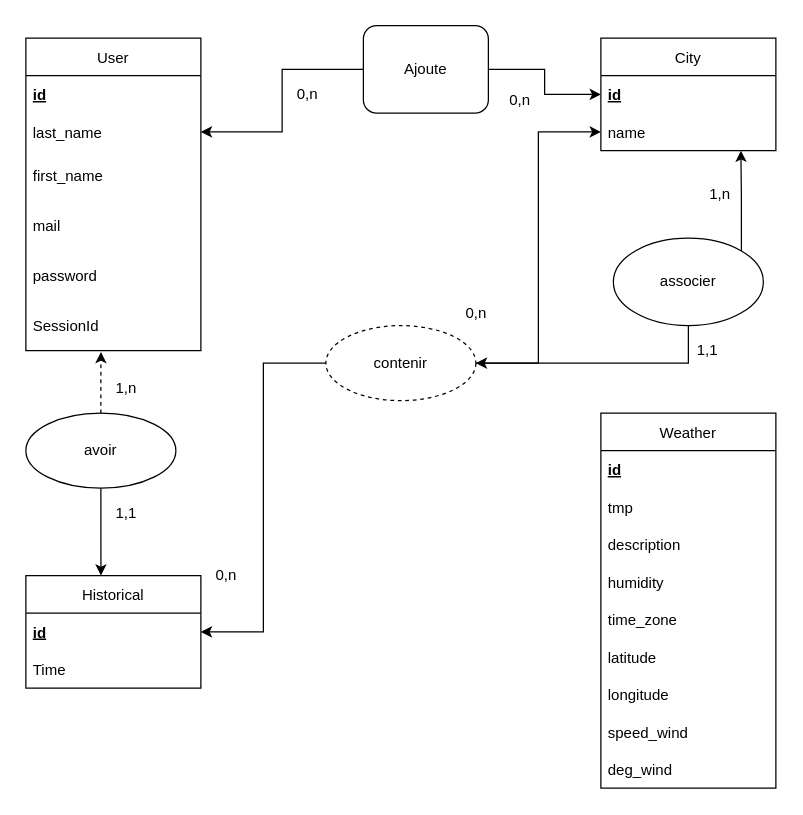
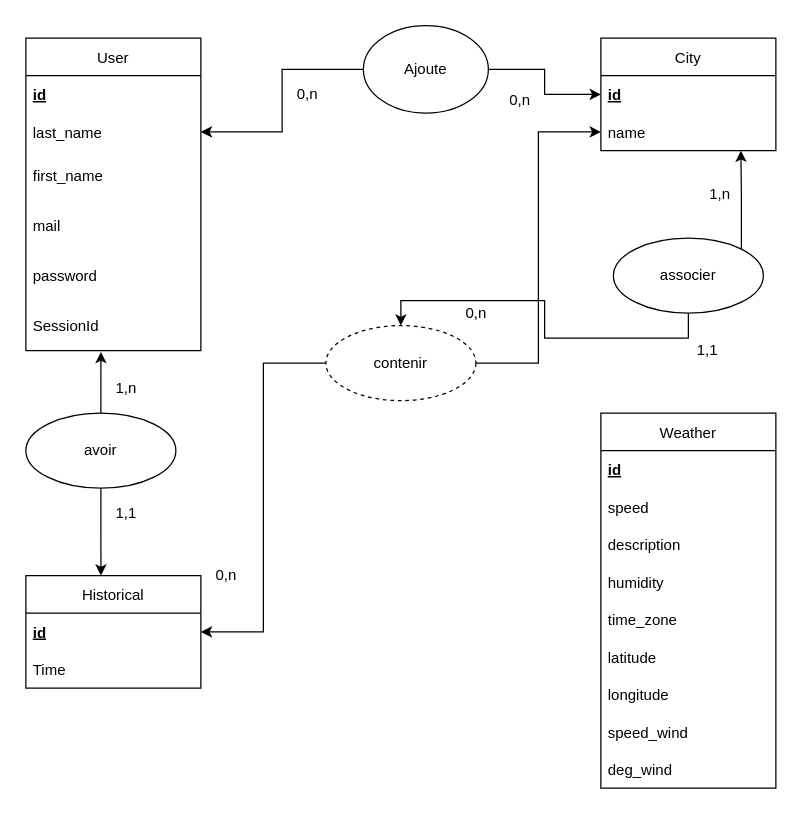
node "Ajoute": shape rounded rectangle -> ellipse
node "associer": size 150x88 -> 150x75
edge "avoir" -> "SessionId": style dashed -> solid
node "tmp": label "tmp" -> "speed"
